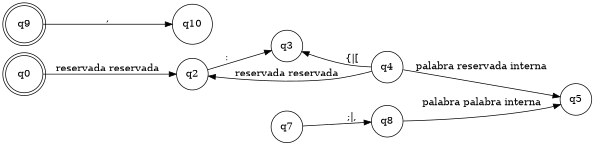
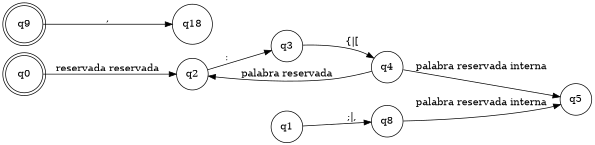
node "q10": label "q10" -> "q18"
edge "q4" -> "q3": reversed
edge "q4" -> "q2": label "reservada reservada" -> "palabra reservada"
edge "q8" -> "q5": label "palabra palabra interna" -> "palabra reservada interna"
node "q7": label "q7" -> "q1"
